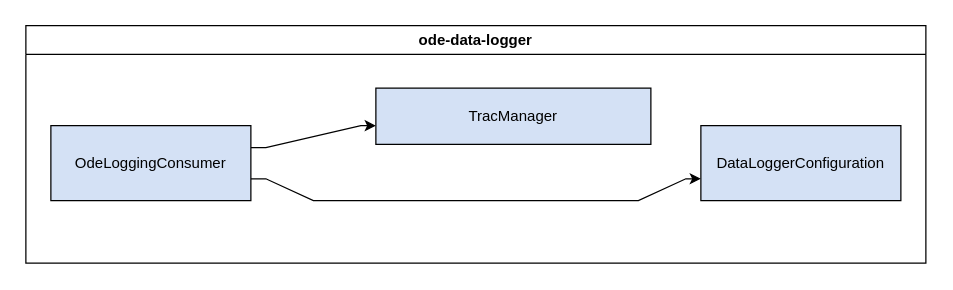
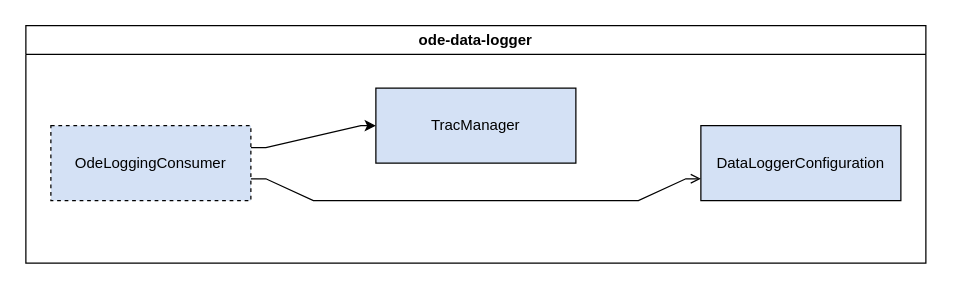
node "TracManager": size 275x56 -> 200x75
node "OdeLoggingConsumer": style solid -> dashed
edge "OdeLoggingConsumer" -> "DataLoggerConfiguration": arrowhead classic -> open
